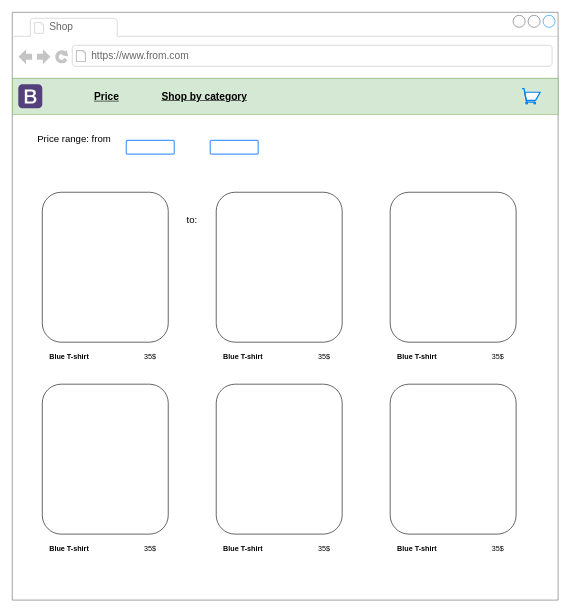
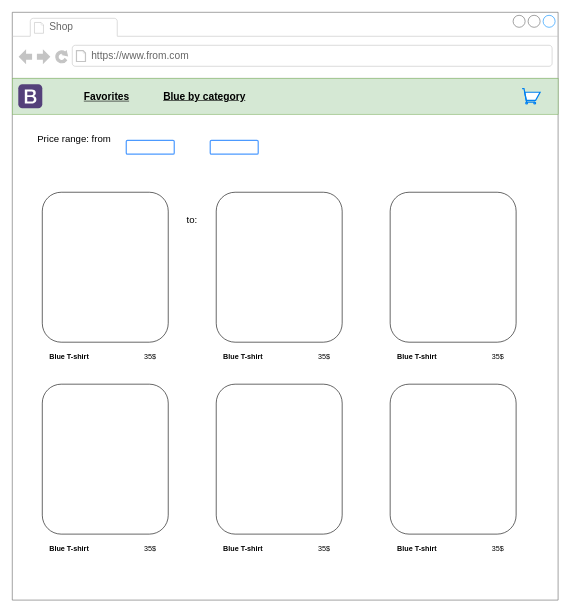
node "Shop by category": label "Shop by category" -> "Blue by category"
node "Price": label "Price" -> "Favorites"
